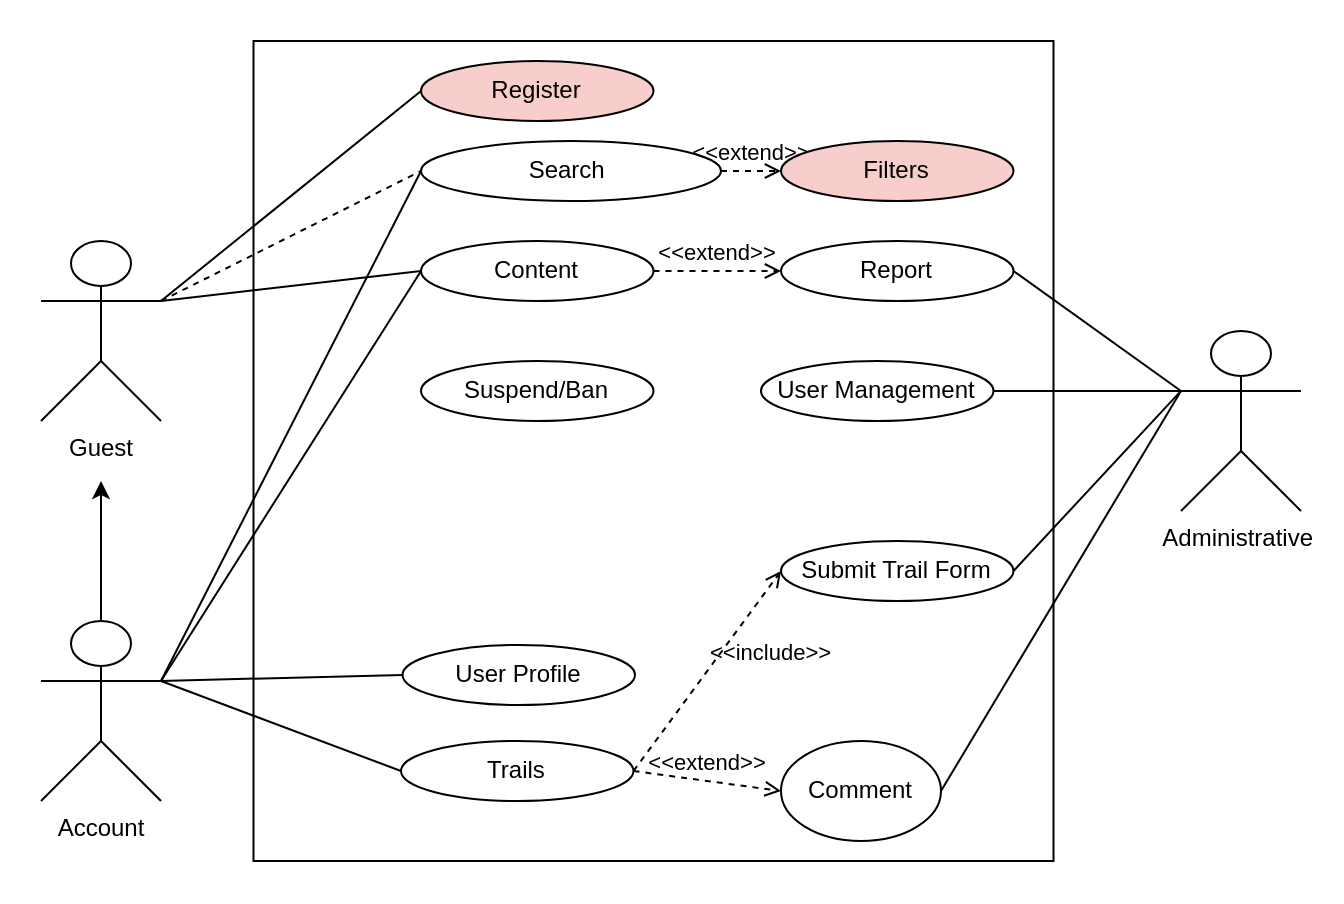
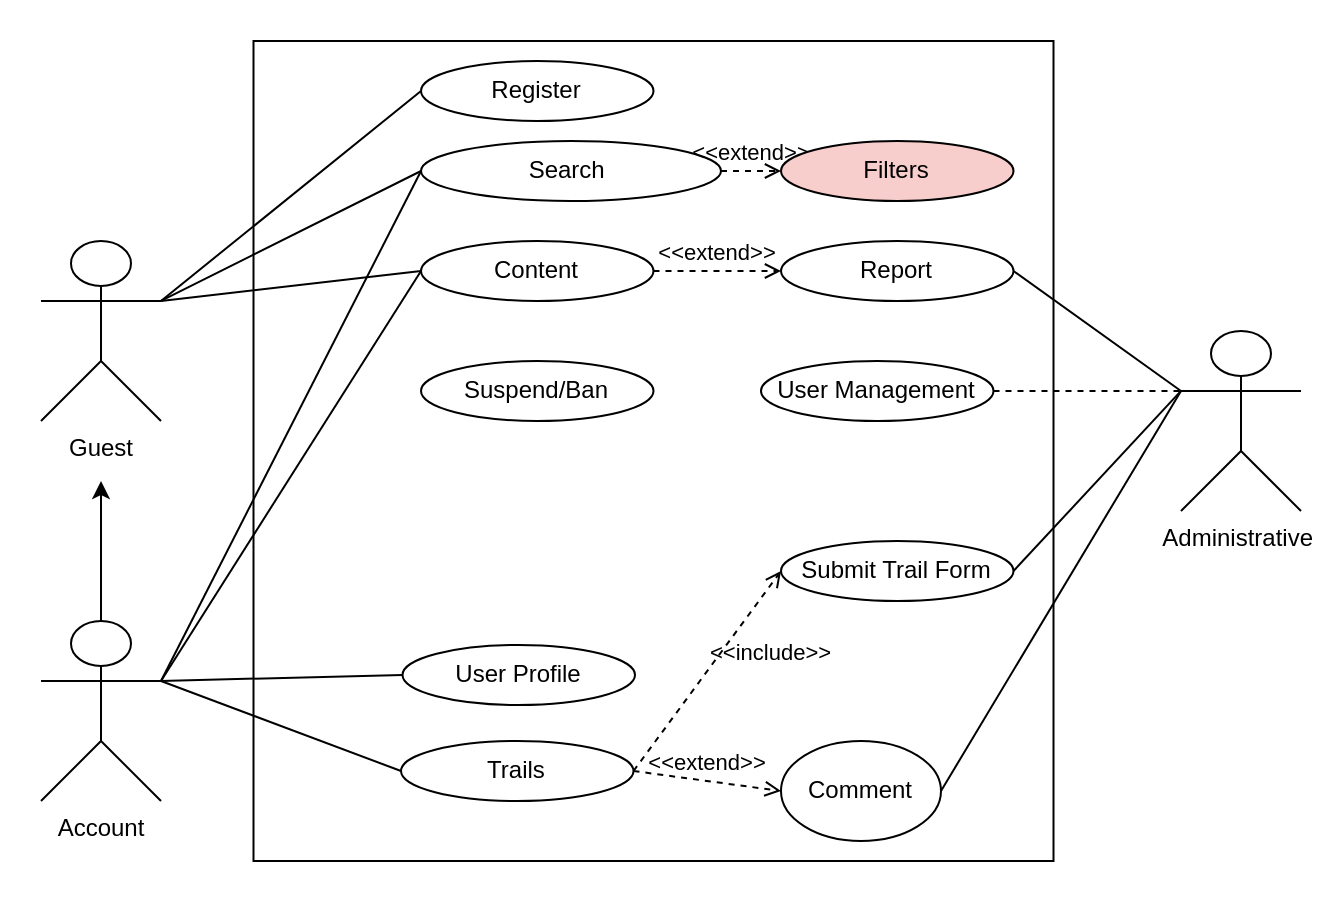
node "Register": fillcolor #f8cecc -> #ffffff
edge "Search" -- "Guest": style dashed -> solid
edge "User Management" -- "Administrative": style solid -> dashed
